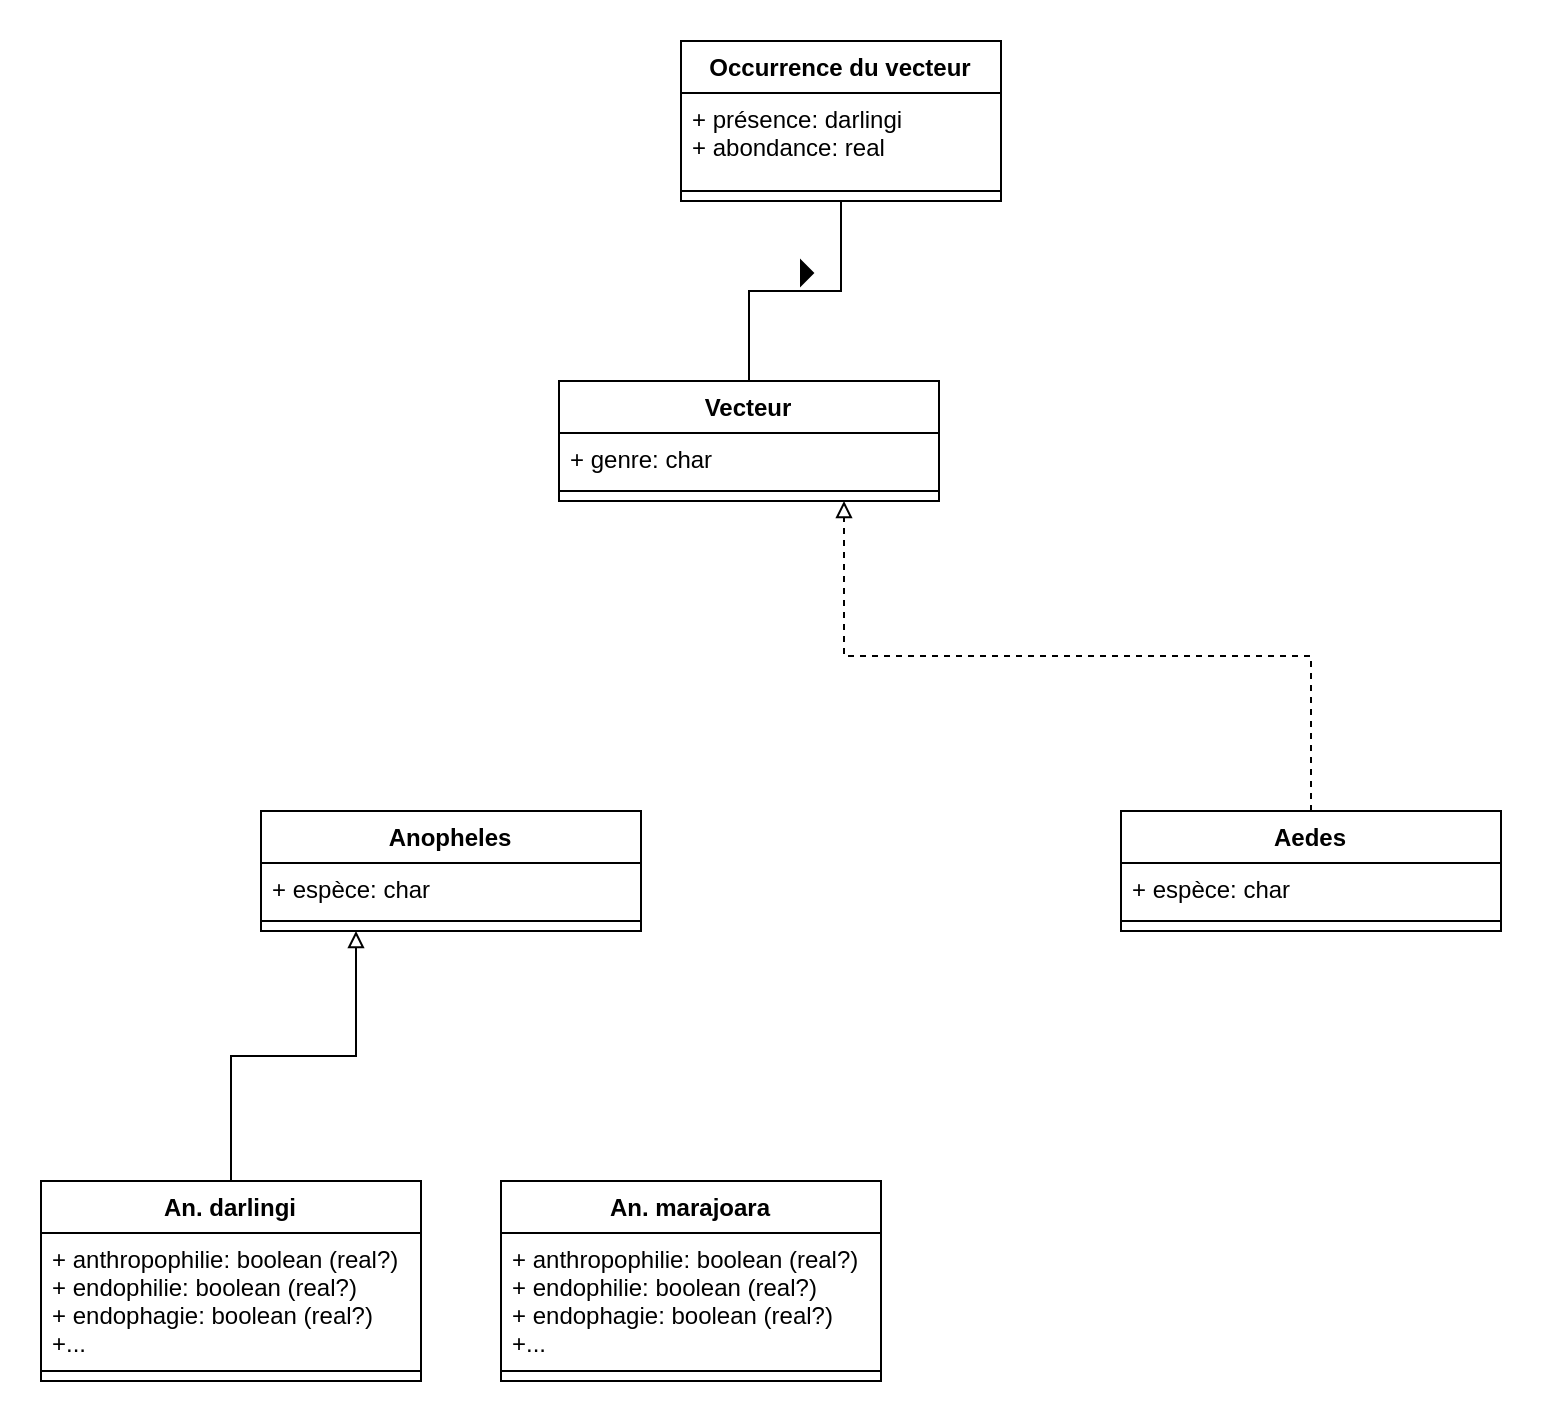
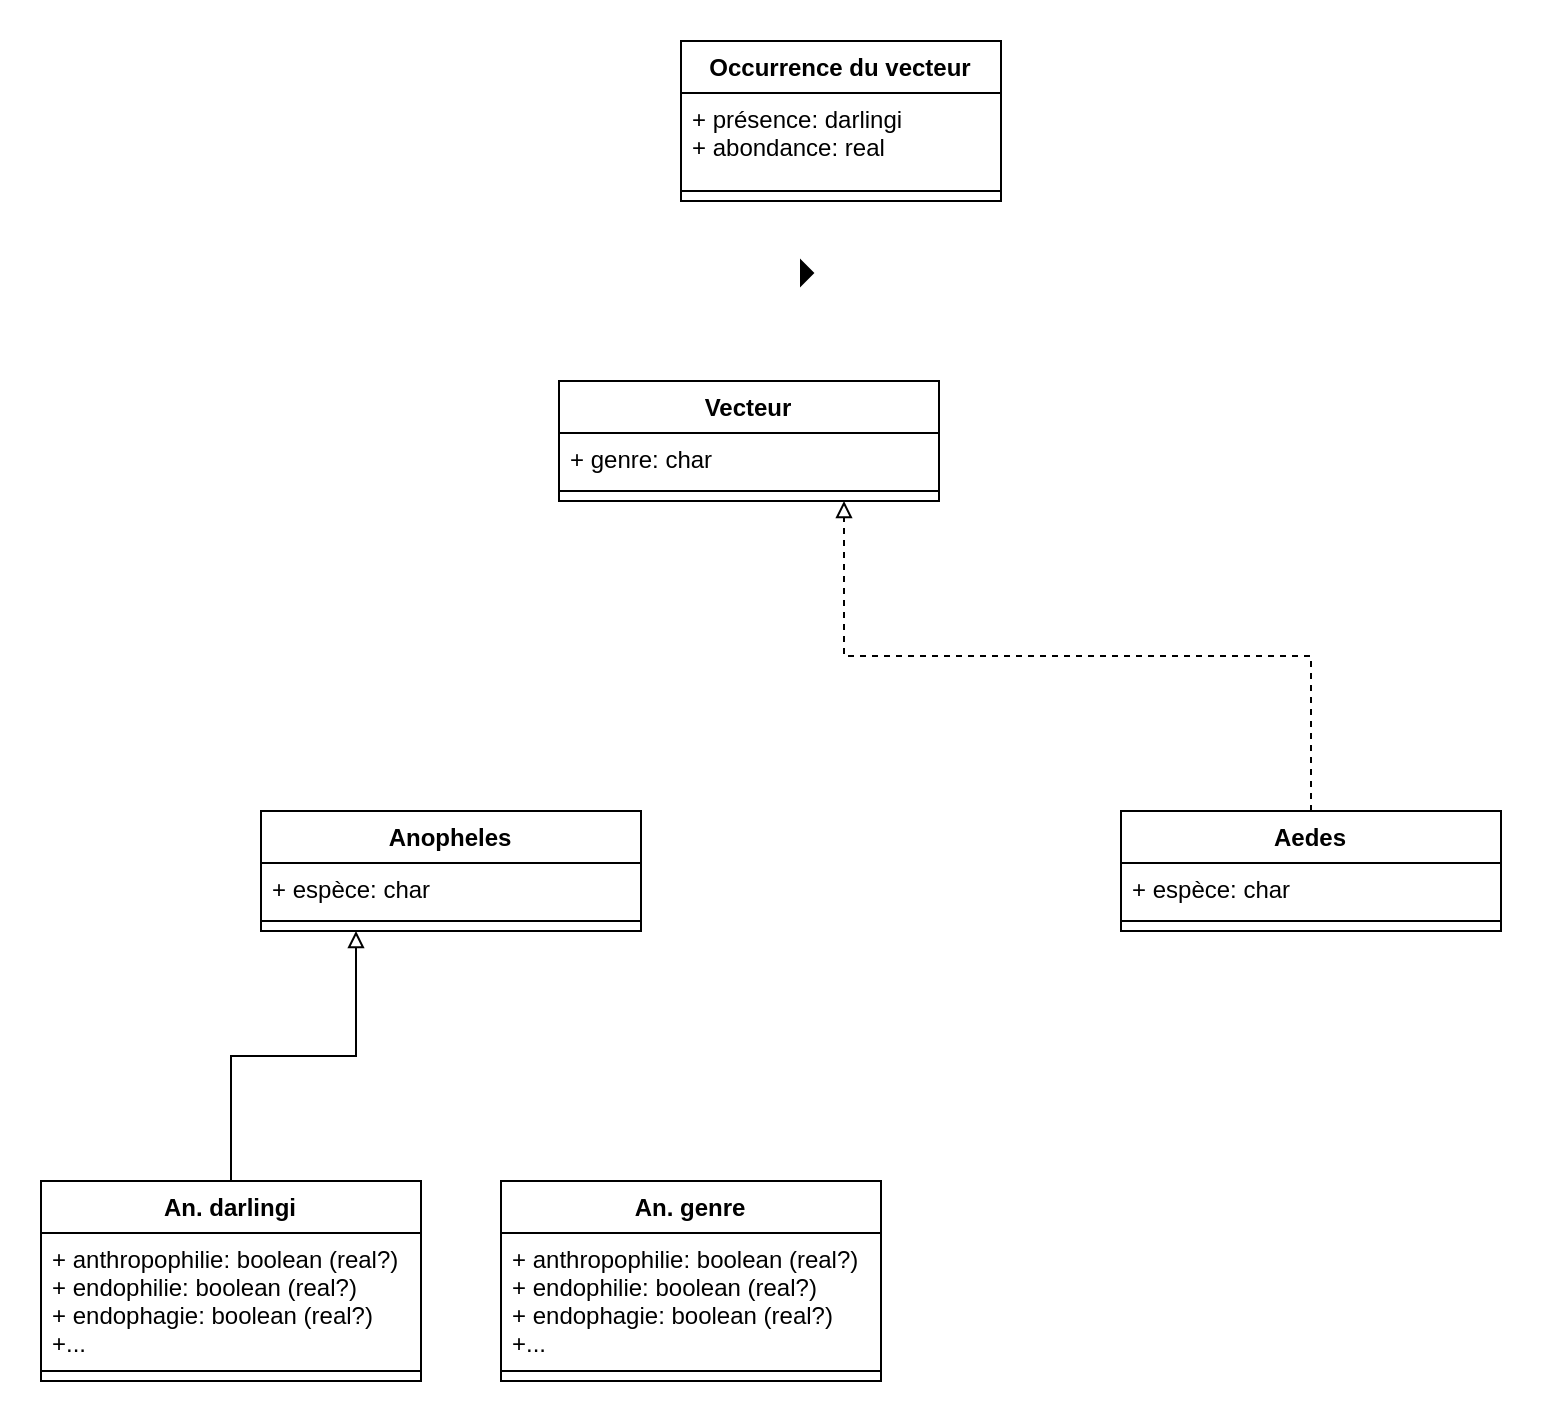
edge "Occurrence du vecteur" -- "Vecteur": removed
node "An. marajoara": label "An. marajoara" -> "An. genre"
